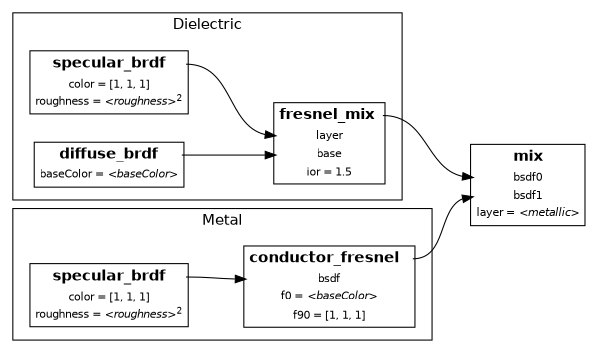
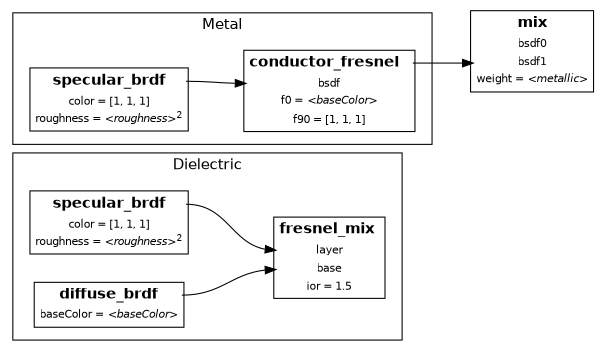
edge "fresnel_mix" -> "mix": removed
node "mix": text "layer =" -> "weight ="
